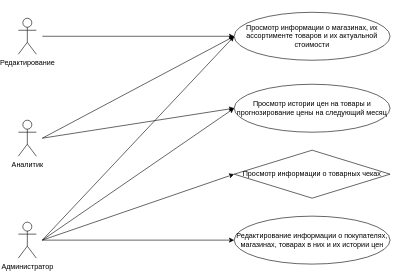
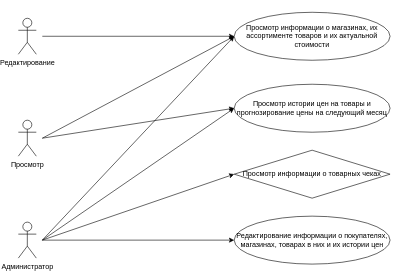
node "Аналитик": label "Аналитик" -> "Просмотр"
